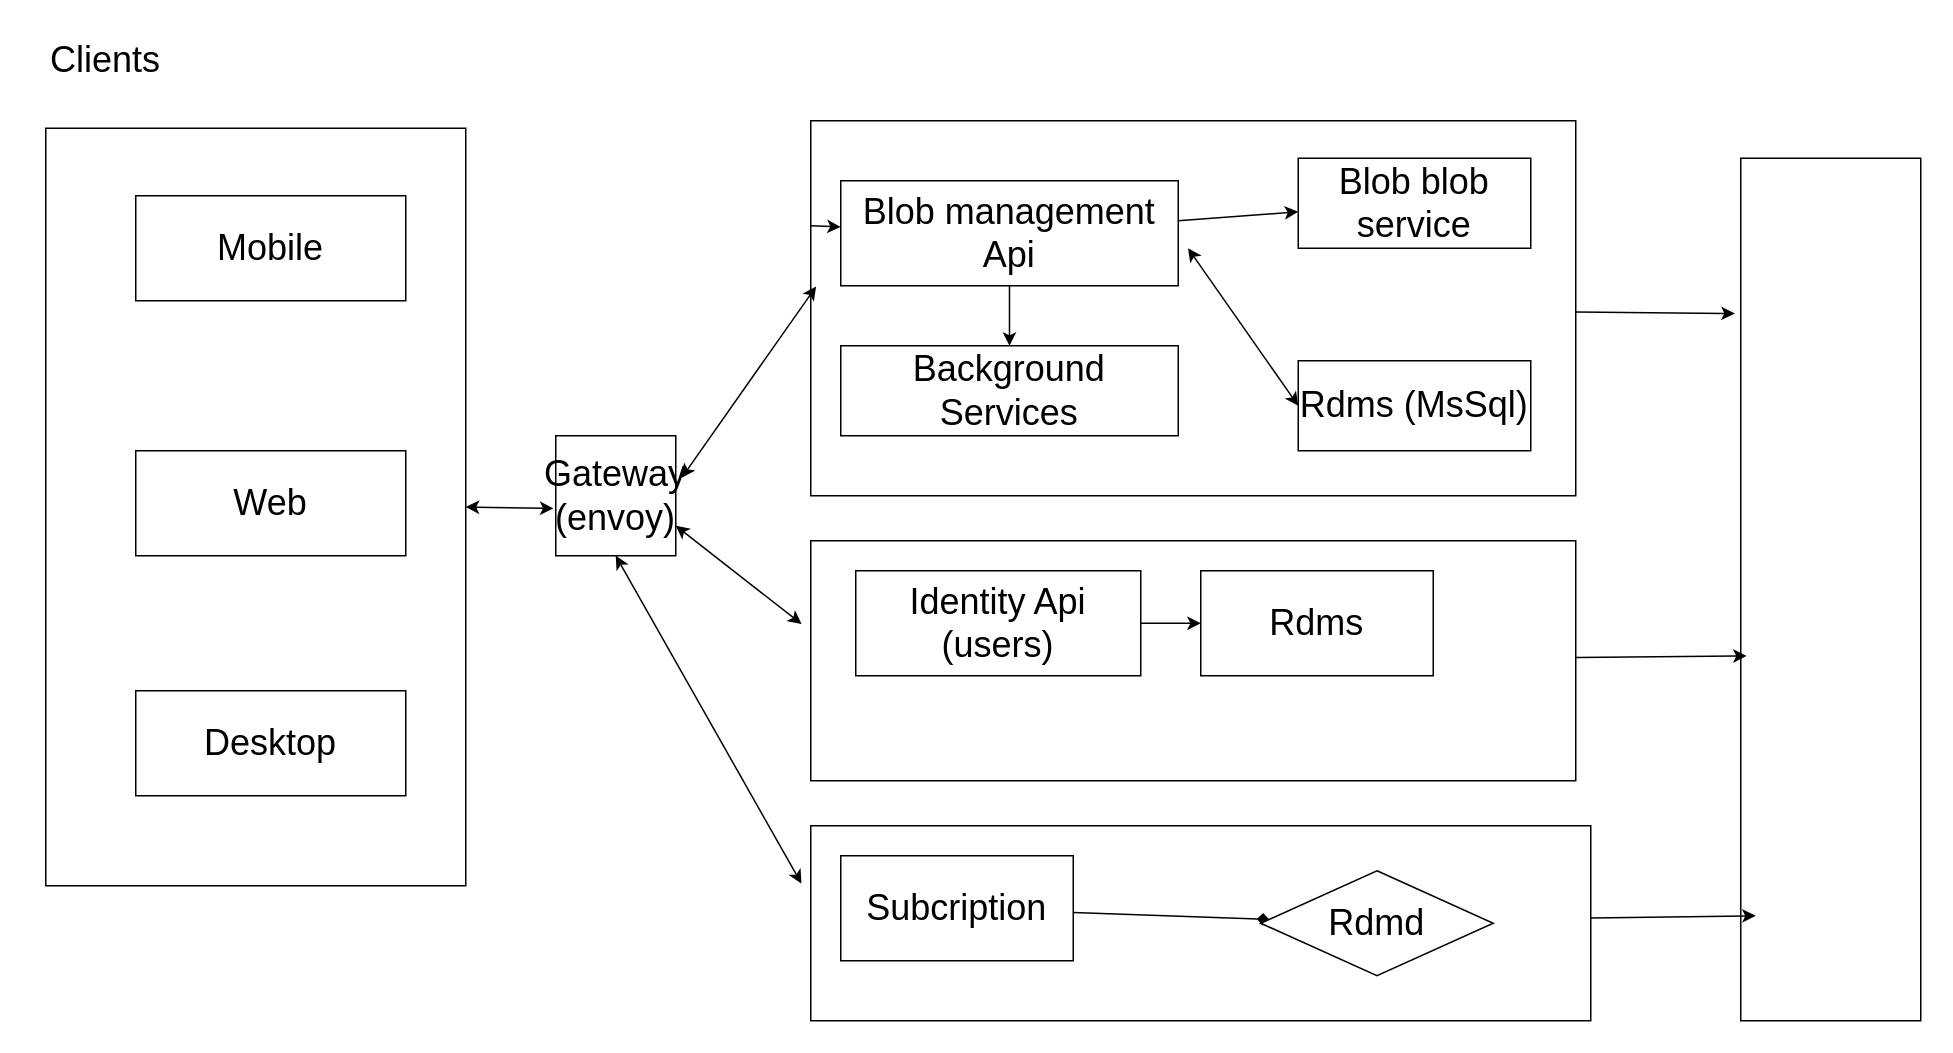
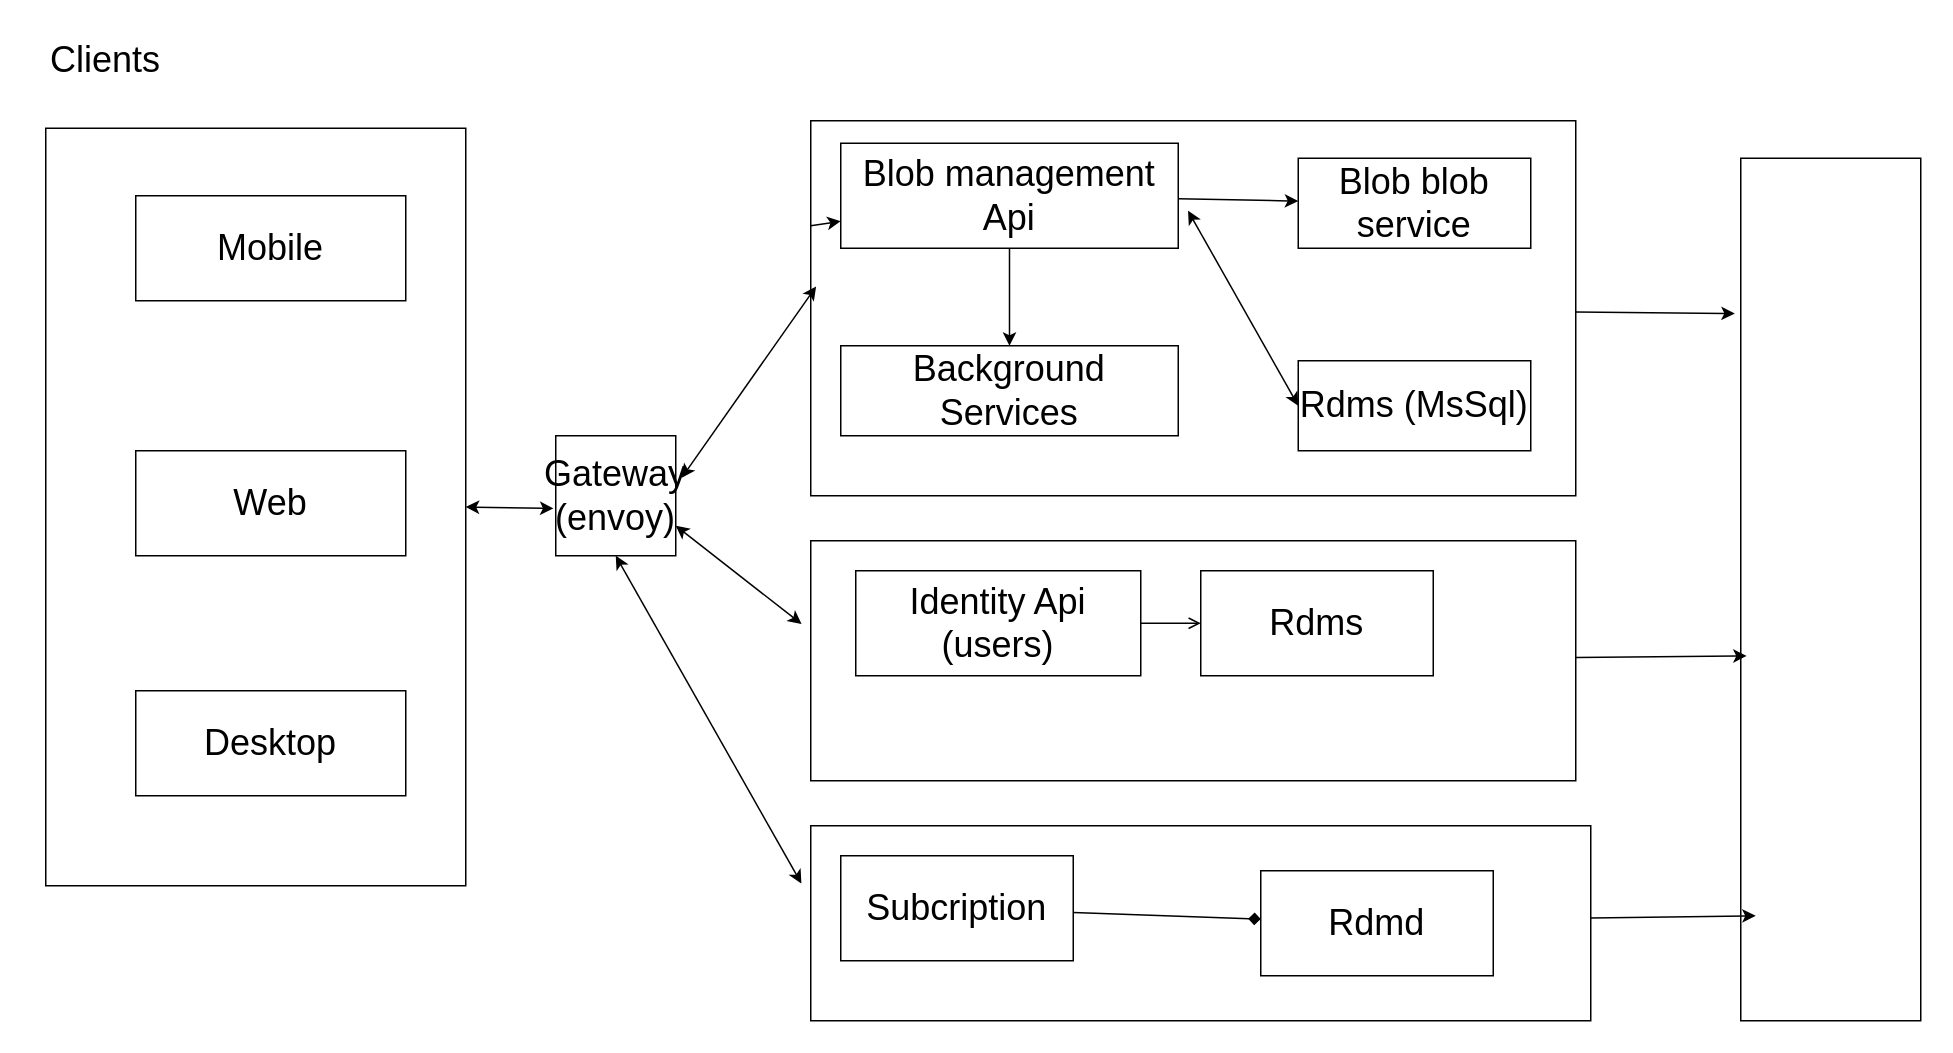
node "Blob management Api": moved (1010, 233) -> (1010, 196)
edge "Identity Api (users)" -> "Rdms": arrowhead classic -> open
node "Rdmd": shape diamond -> rectangle
